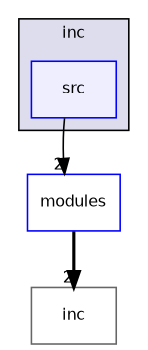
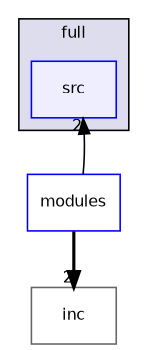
cluster "inc": label "inc" -> "full"
edge "src" -> "modules": reversed
